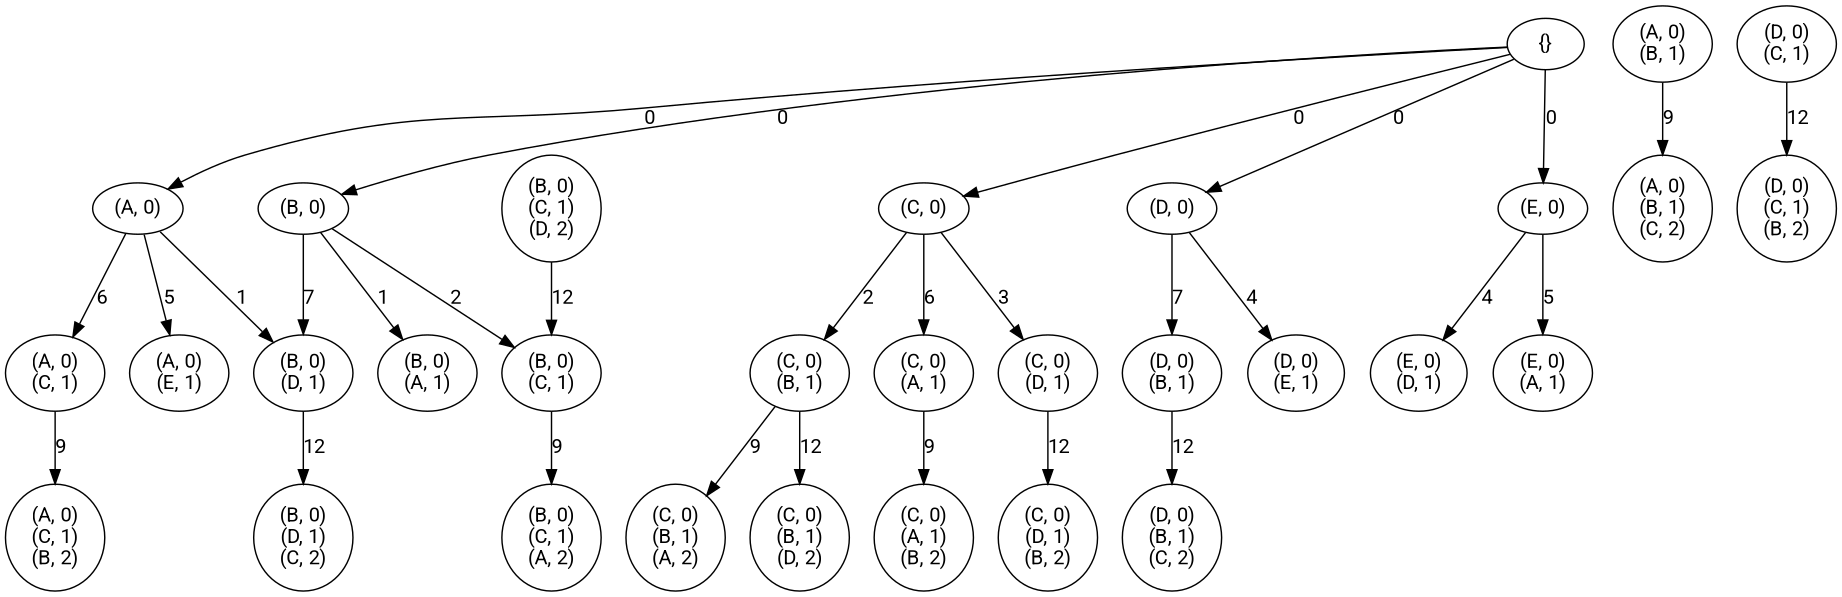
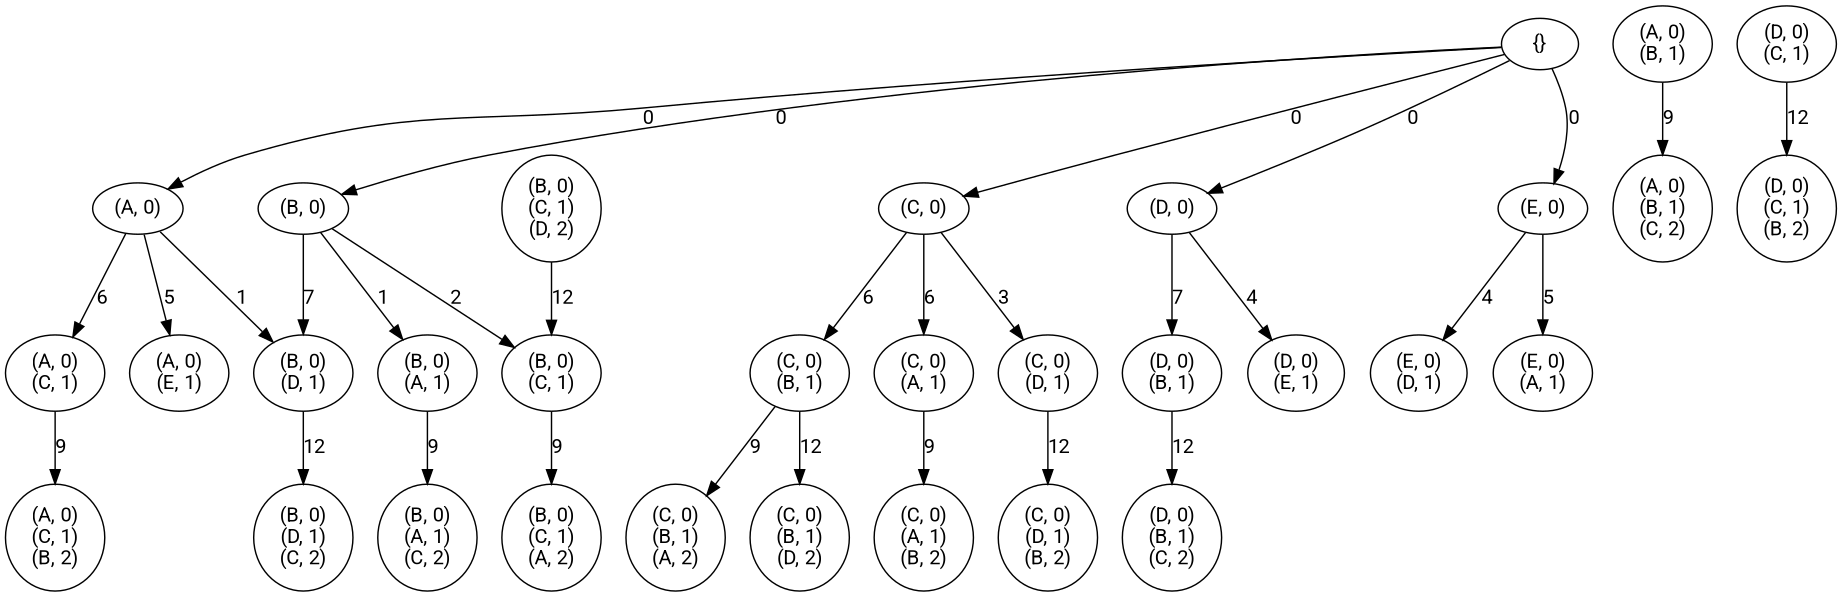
edge "(C, 0)" -> "(C, 0) (B, 1)": label "2" -> "6"
node "(B, 0) (A, 1) (C, 2)": added
